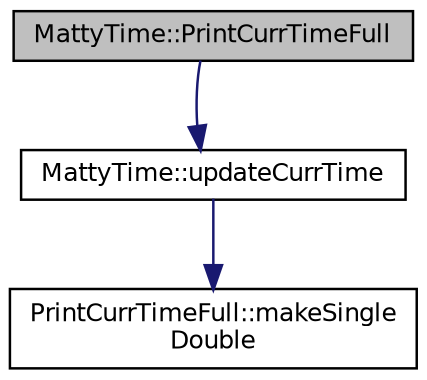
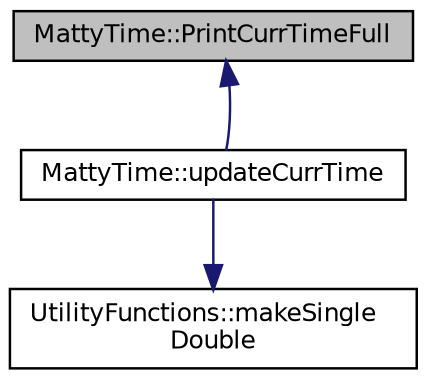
edge "MattyTime::PrintCurrTimeFull" -> "MattyTime::updateCurrTime": reversed
node "PrintCurrTimeFull::makeSingle Double": label "PrintCurrTimeFull::makeSingle Double" -> "UtilityFunctions::makeSingle Double"
